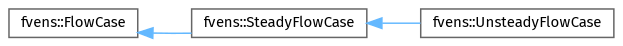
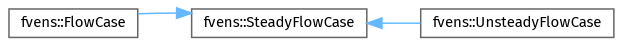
edge "fvens::SteadyFlowCase" -> "fvens::FlowCase": reversed
